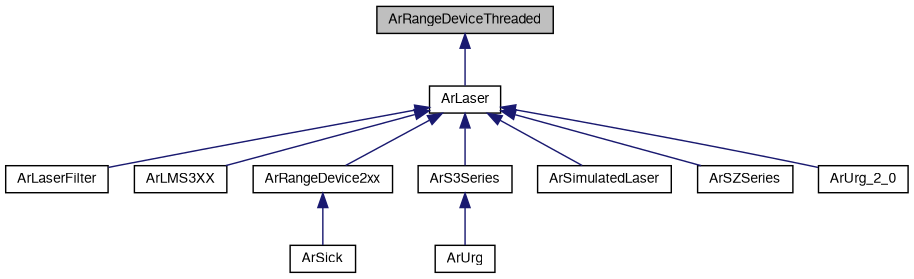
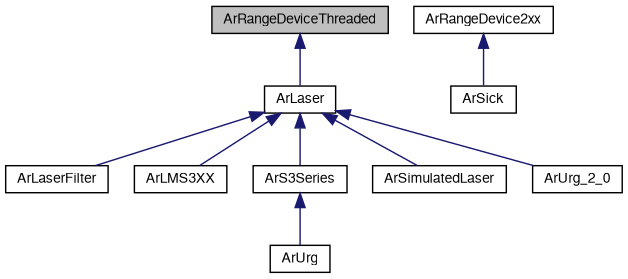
edge "ArRangeDevice2xx" -> "ArLaser": removed
node "ArSZSeries": removed
